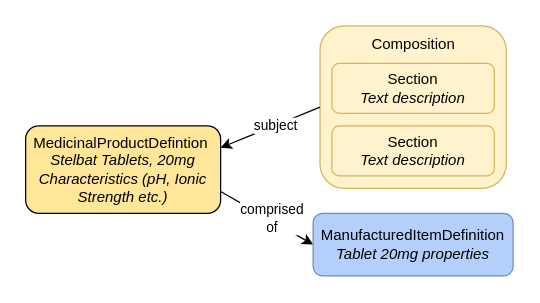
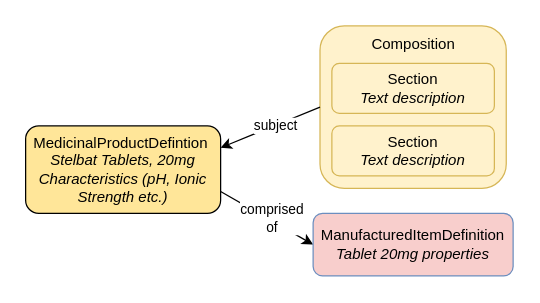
node "ManufacturedItemDefinition Tablet 20mg properties": fillcolor #b4d0fa -> #f8cecc
